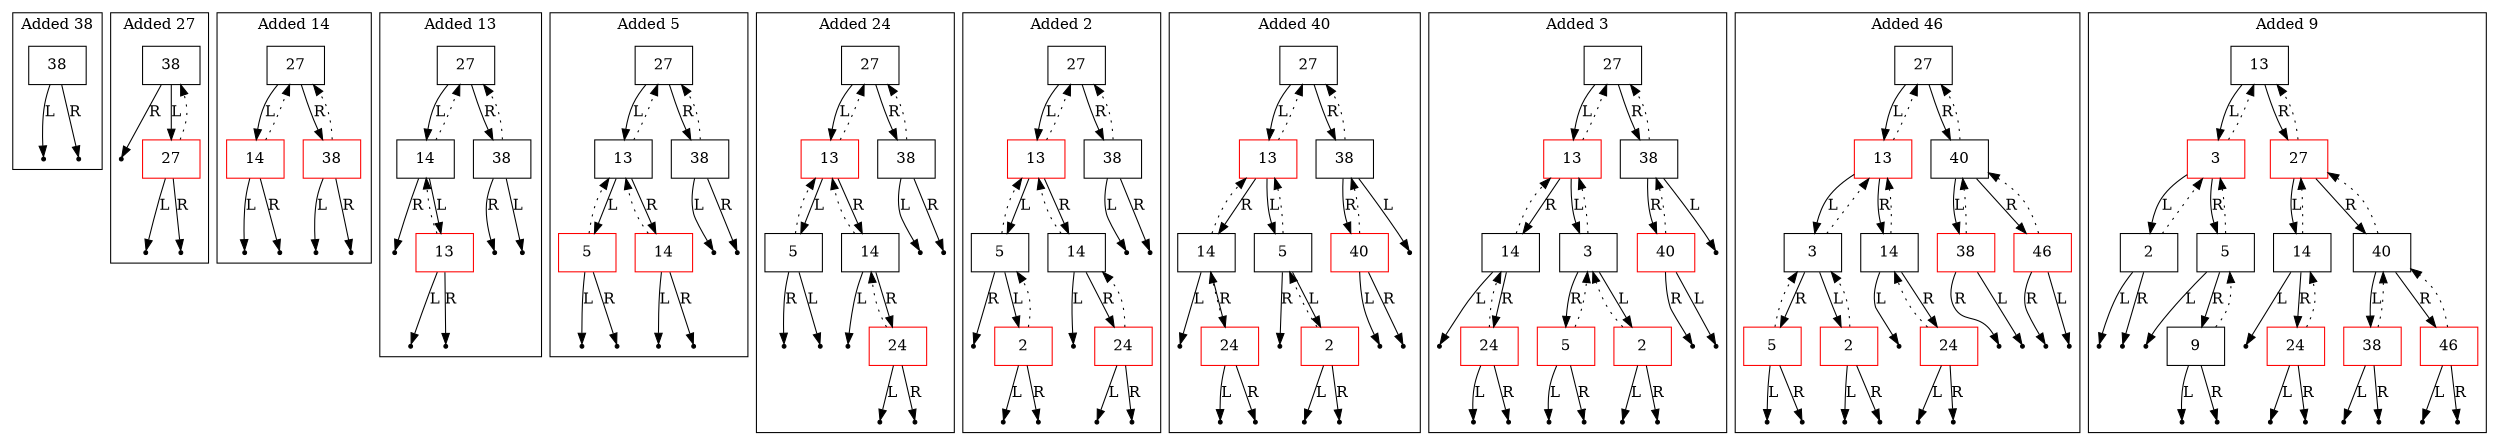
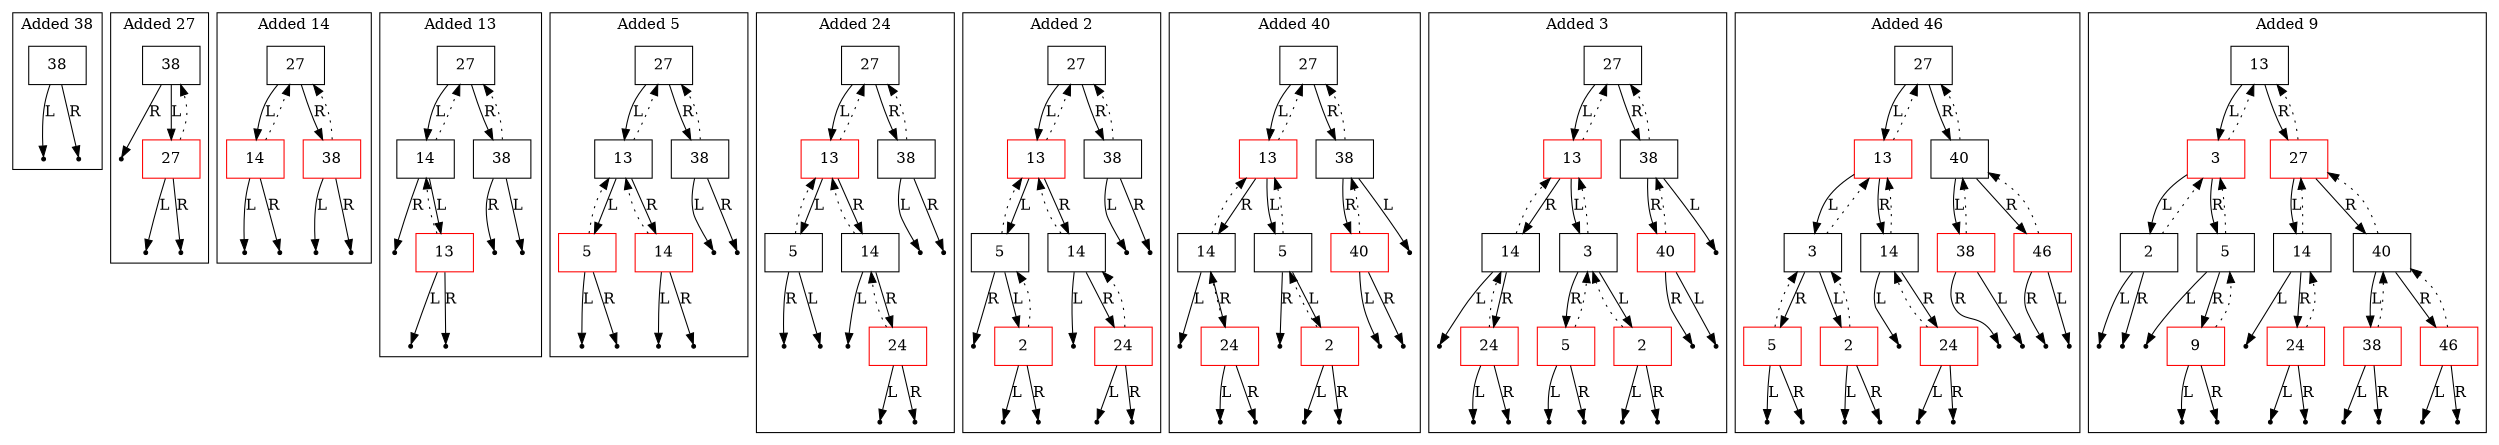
node "9": color black -> red
